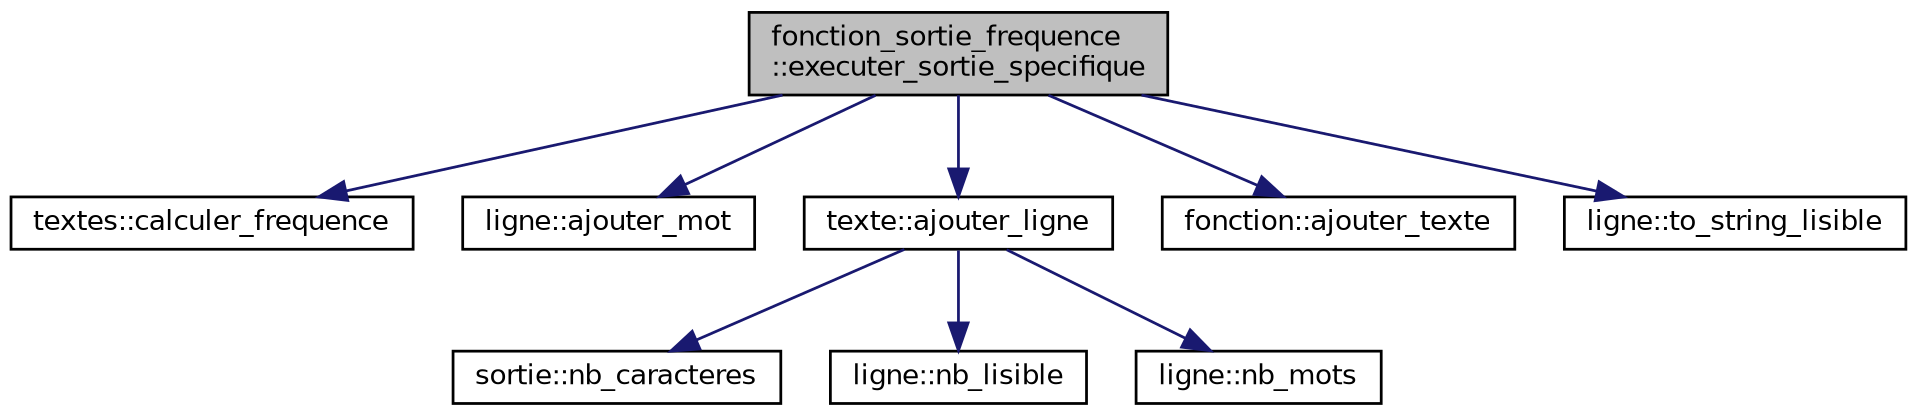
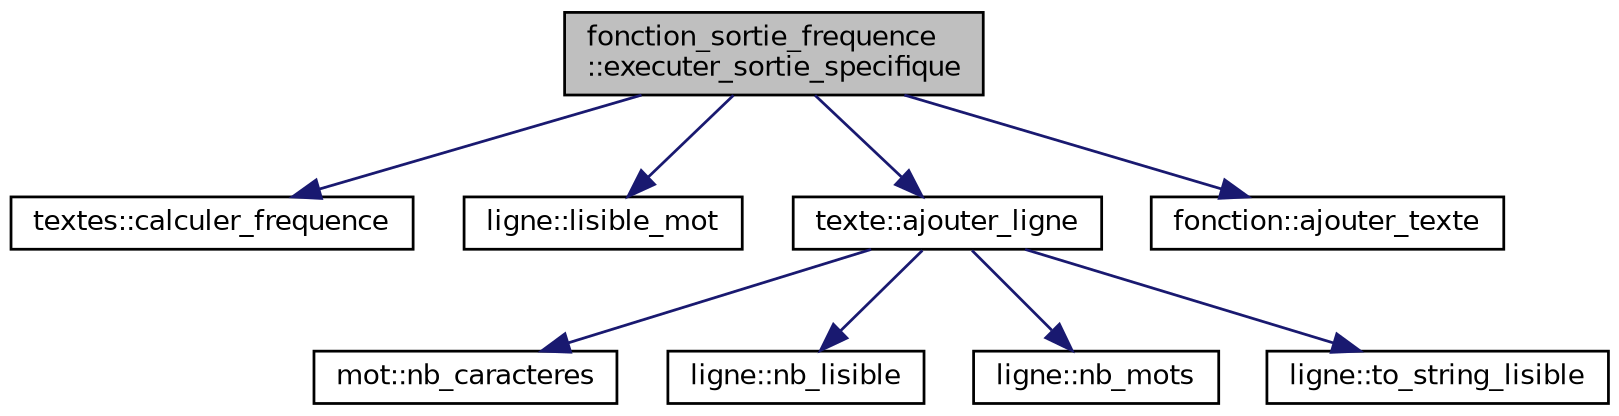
edge "fonction_sortie_frequence ::executer_sortie_specifique" -> "ligne::to_string_lisible": now "texte::ajouter_ligne" -> "ligne::to_string_lisible"
node "ligne::ajouter_mot": label "ligne::ajouter_mot" -> "ligne::lisible_mot"
node "sortie::nb_caracteres": label "sortie::nb_caracteres" -> "mot::nb_caracteres"
